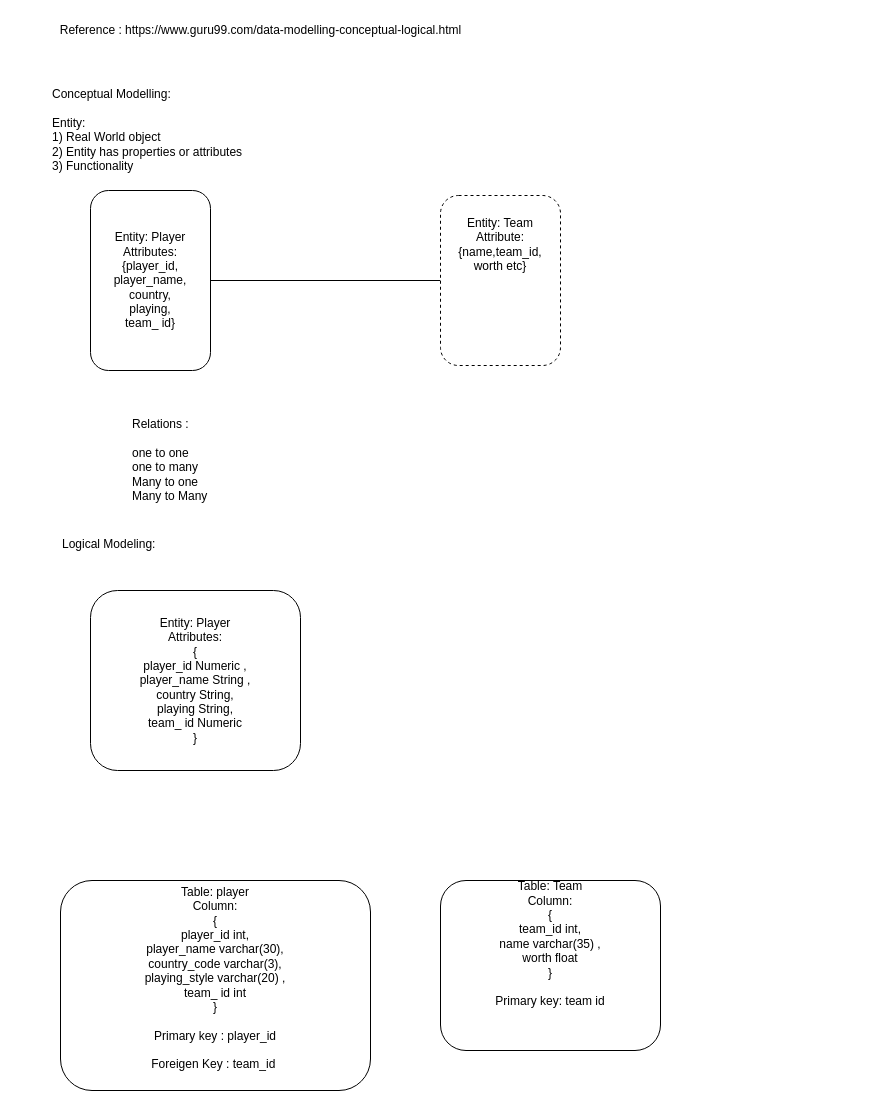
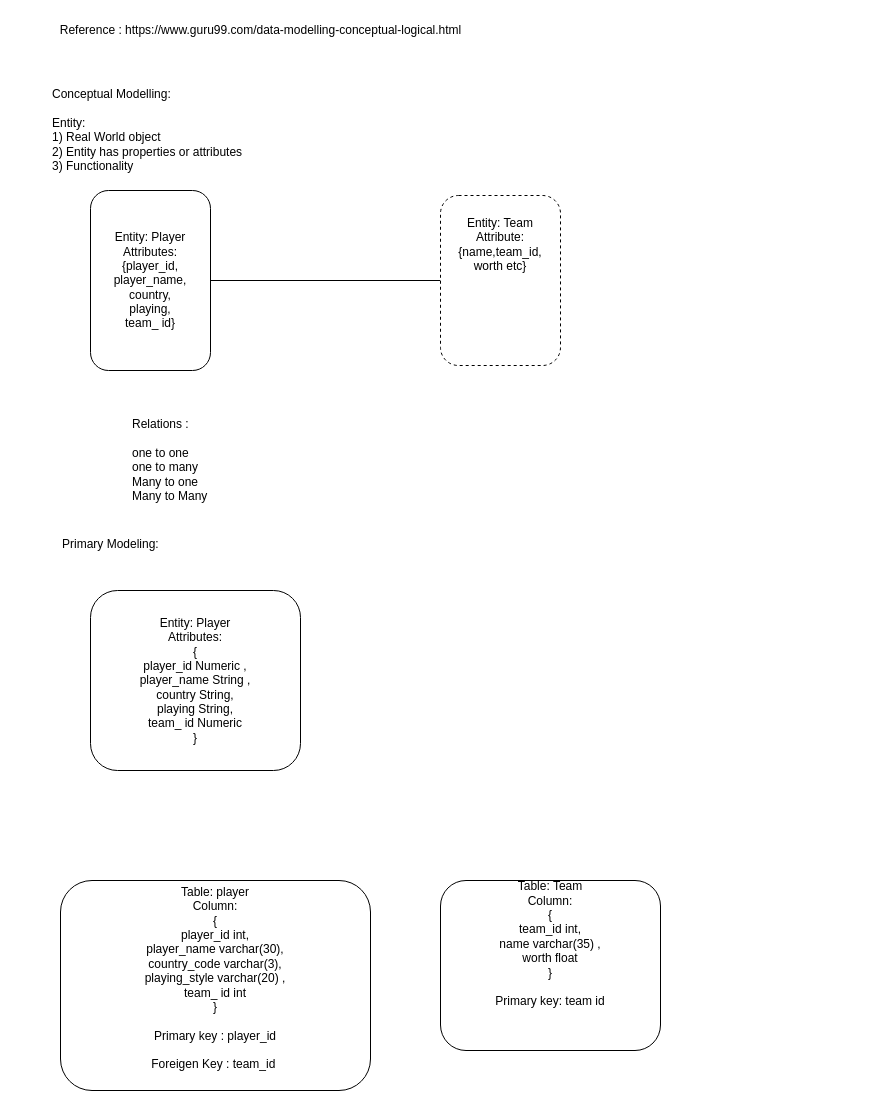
node "Logical Modeling:": label "Logical Modeling:" -> "Primary Modeling:"
